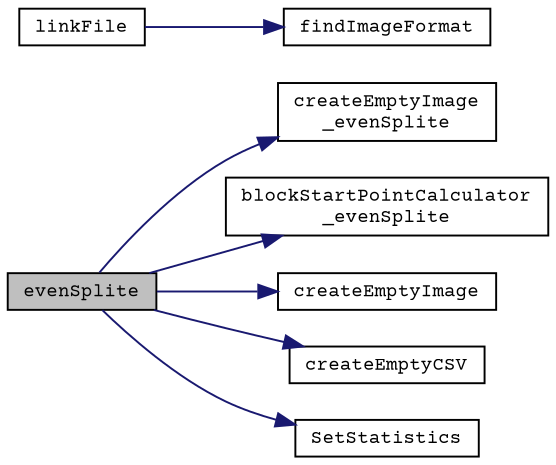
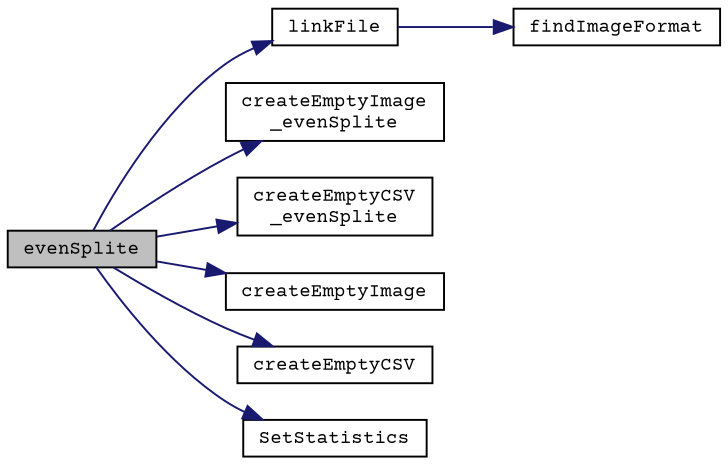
edge "evenSplite" -> "linkFile": added
node "blockStartPointCalculator _evenSplite": label "blockStartPointCalculator _evenSplite" -> "createEmptyCSV _evenSplite"
